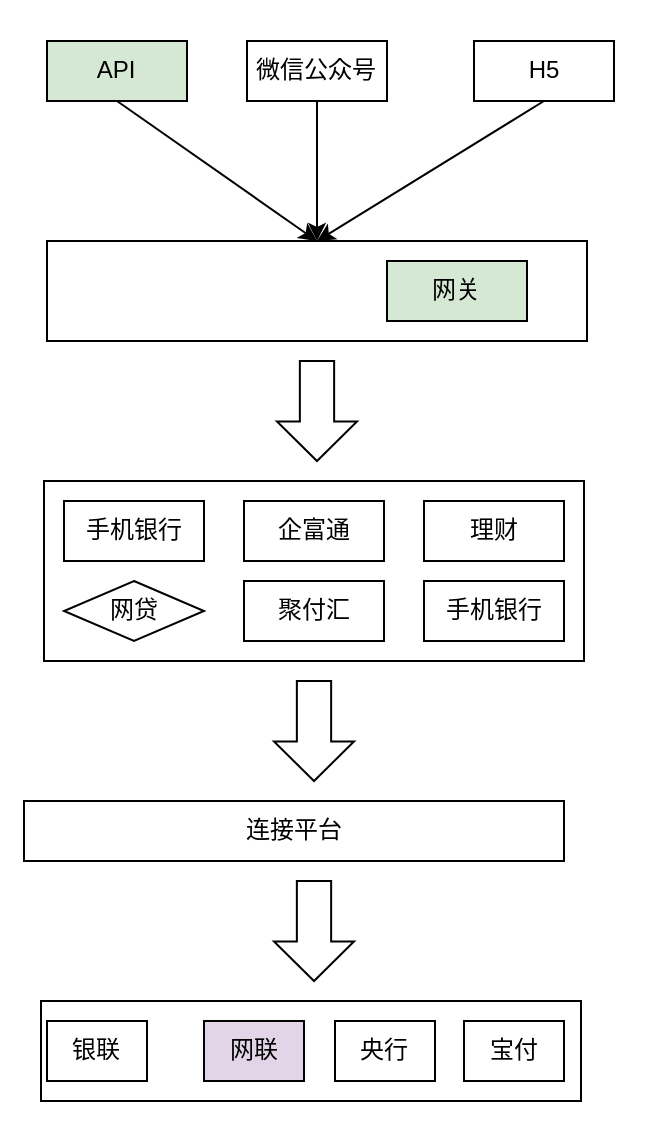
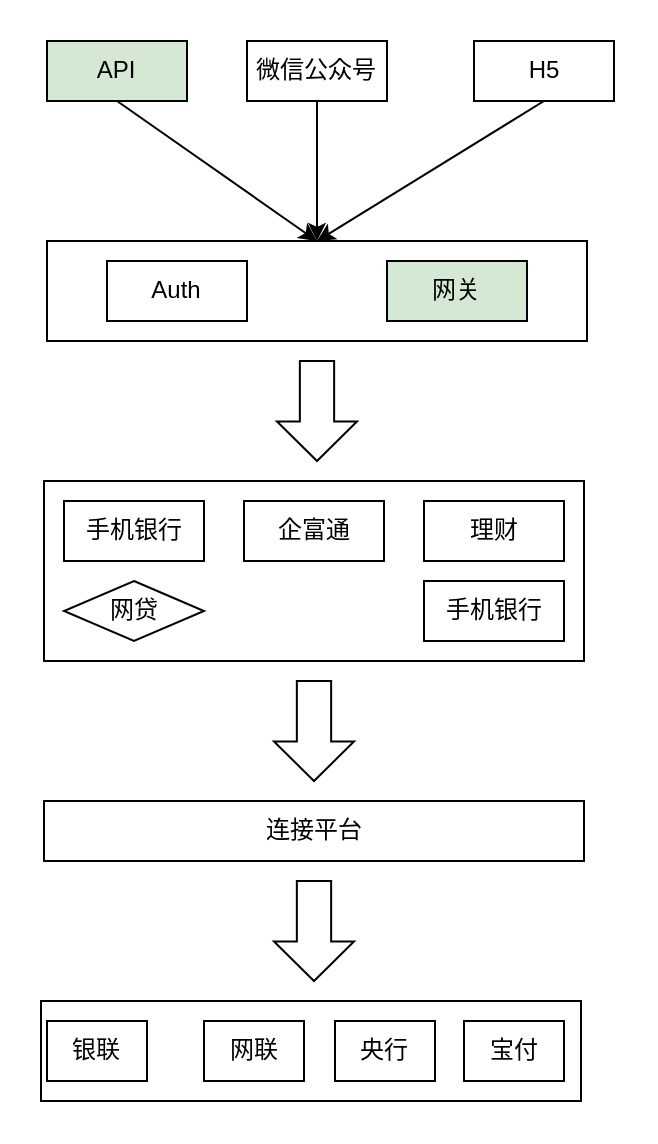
node "Auth": added
node "聚付汇": removed
node "连接平台": moved (294, 831) -> (314, 831)
node "网联": fillcolor #e1d5e7 -> #ffffff
